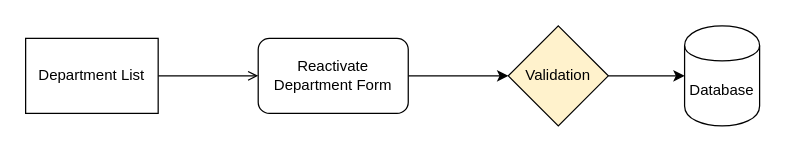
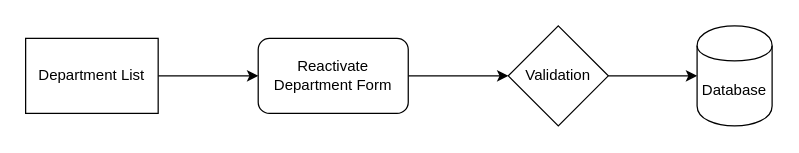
edge "Department List" -> "Reactivate Department Form": arrowhead open -> classic
node "Validation": fillcolor #fff2cc -> #ffffff
node "Database": moved (722, 76) -> (734, 76)
